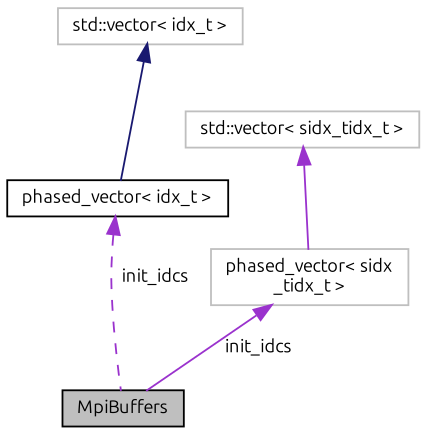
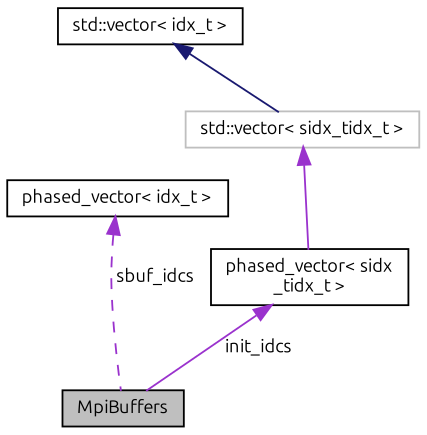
node "std::vector< idx_t >": color grey75 -> black
edge "phased_vector< idx_t >" -> "std::vector< idx_t >": now "std::vector< sidx_tidx_t >" -> "std::vector< idx_t >"
edge "MpiBuffers" -> "phased_vector< idx_t >": label " init_idcs" -> " sbuf_idcs"
node "phased_vector< sidx _tidx_t >": color grey75 -> black
